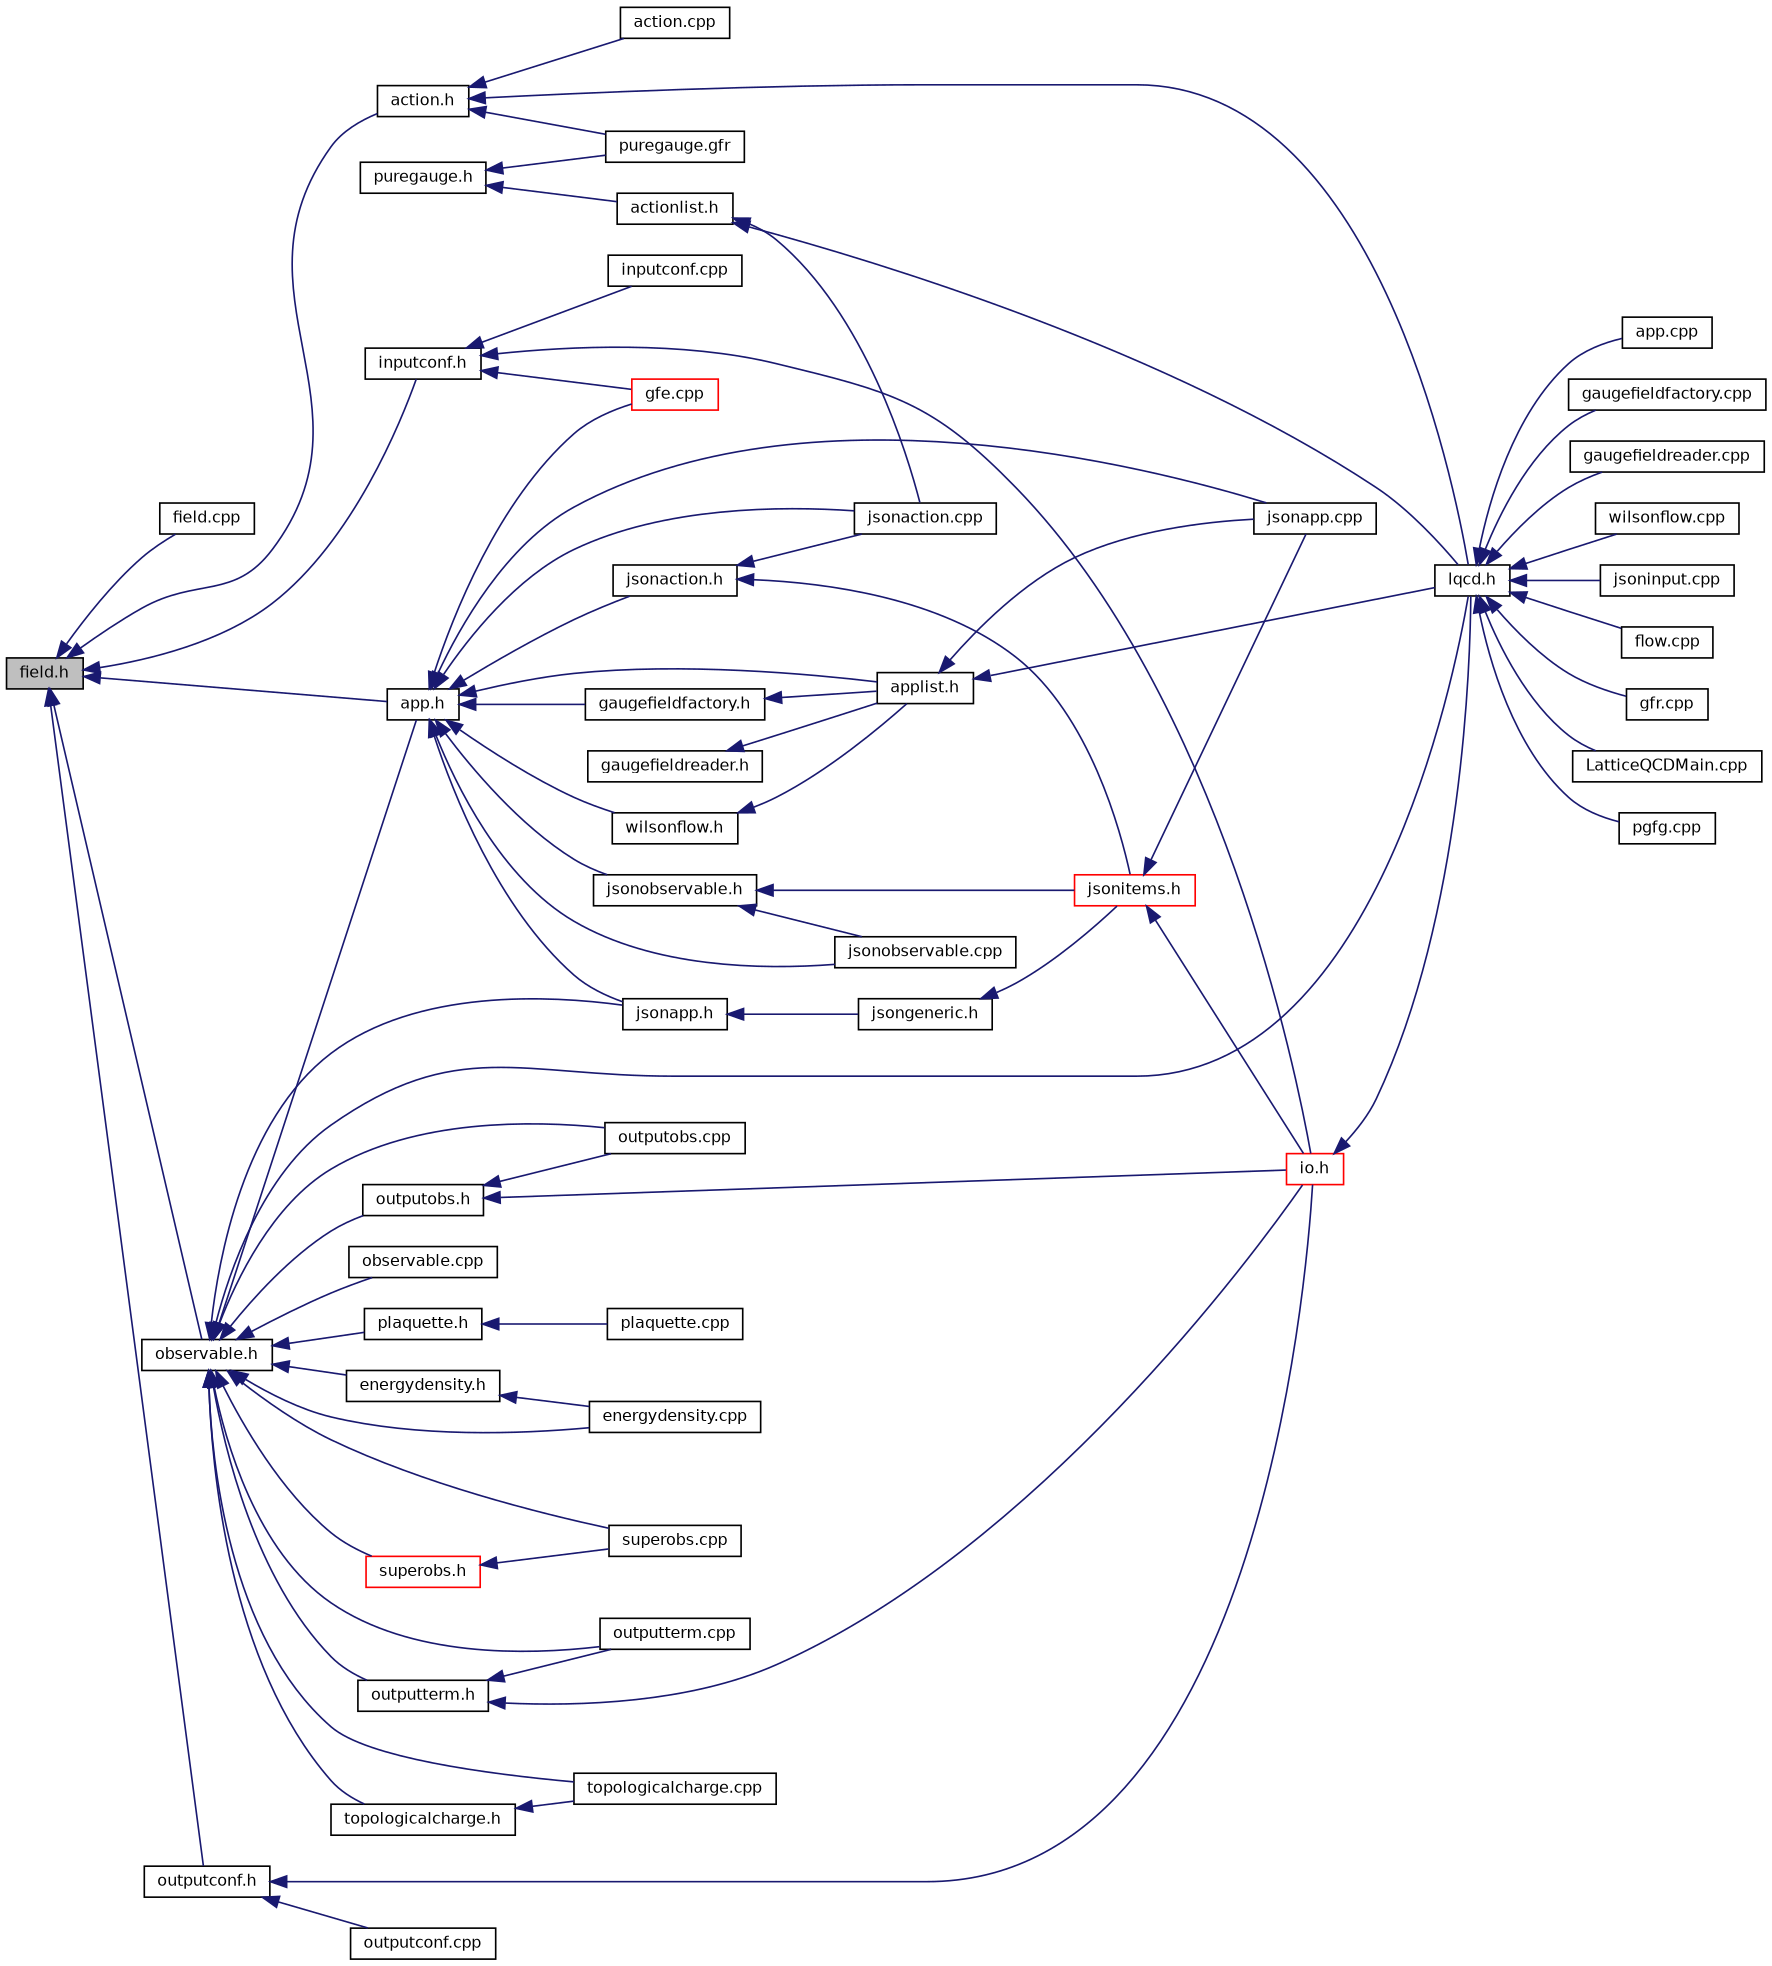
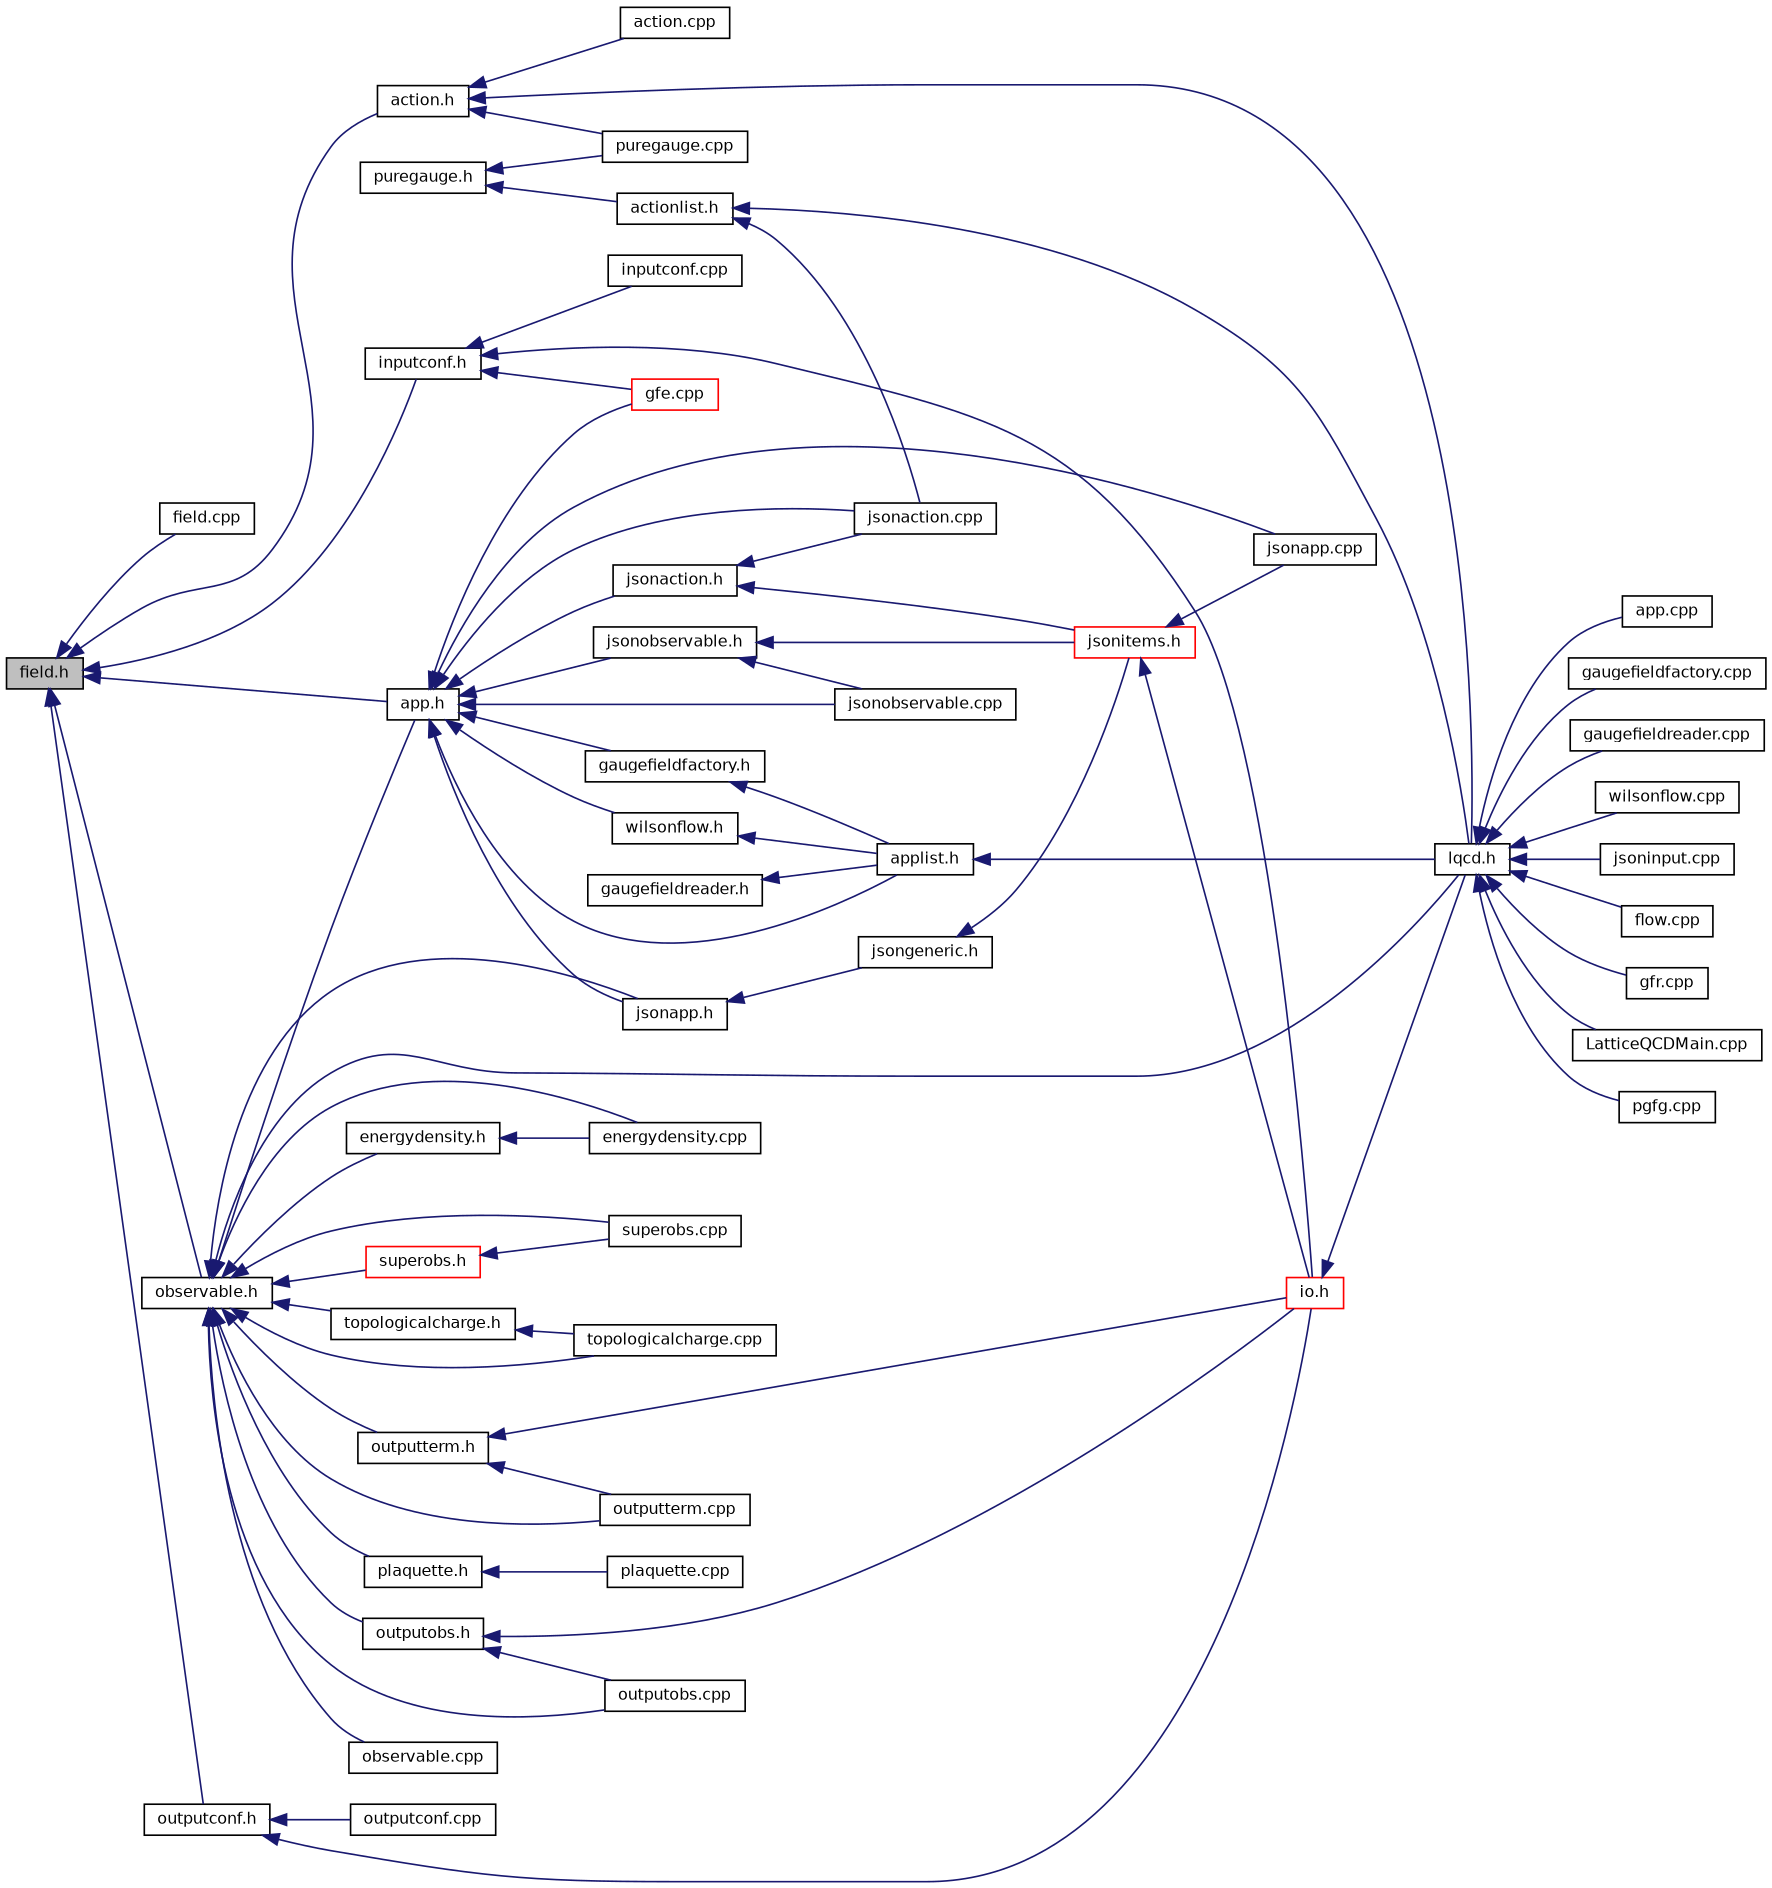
node "puregauge.gfr": label "puregauge.gfr" -> "puregauge.cpp"
edge "jsonapp.cpp" -> "applist.h": removed
